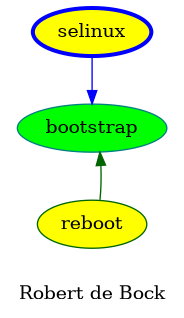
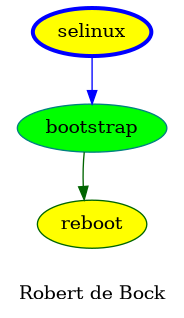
edge "reboot" -> "bootstrap": reversed
